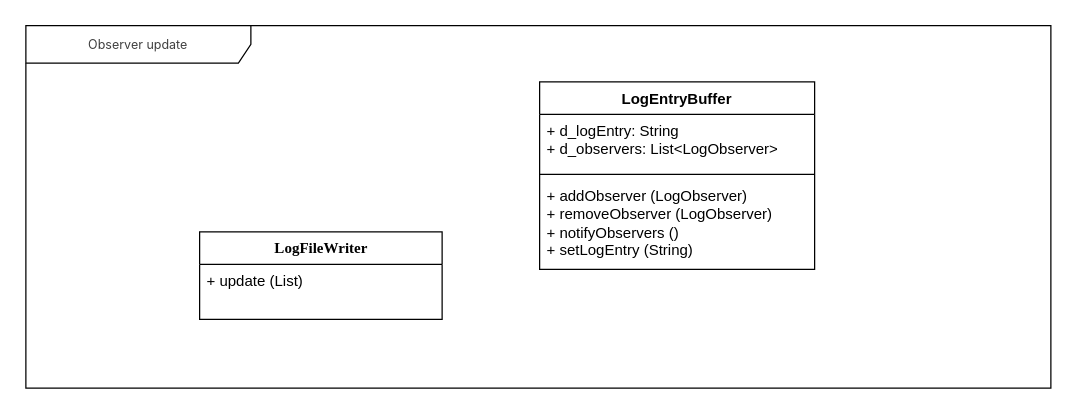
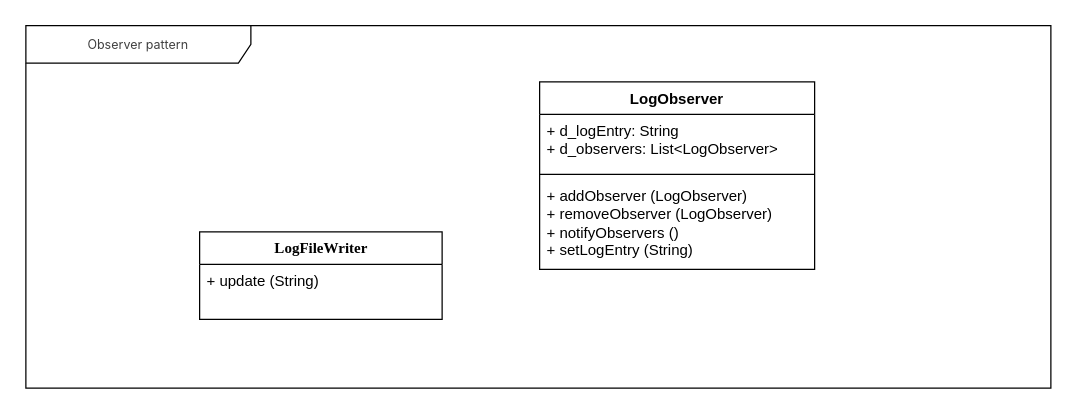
node "Observer update": label "Observer update" -> "Observer pattern"
node "LogEntryBuffer": label "LogEntryBuffer" -> "LogObserver"
node "+ update (List)": label "+ update (List)" -> "+ update (String)"
